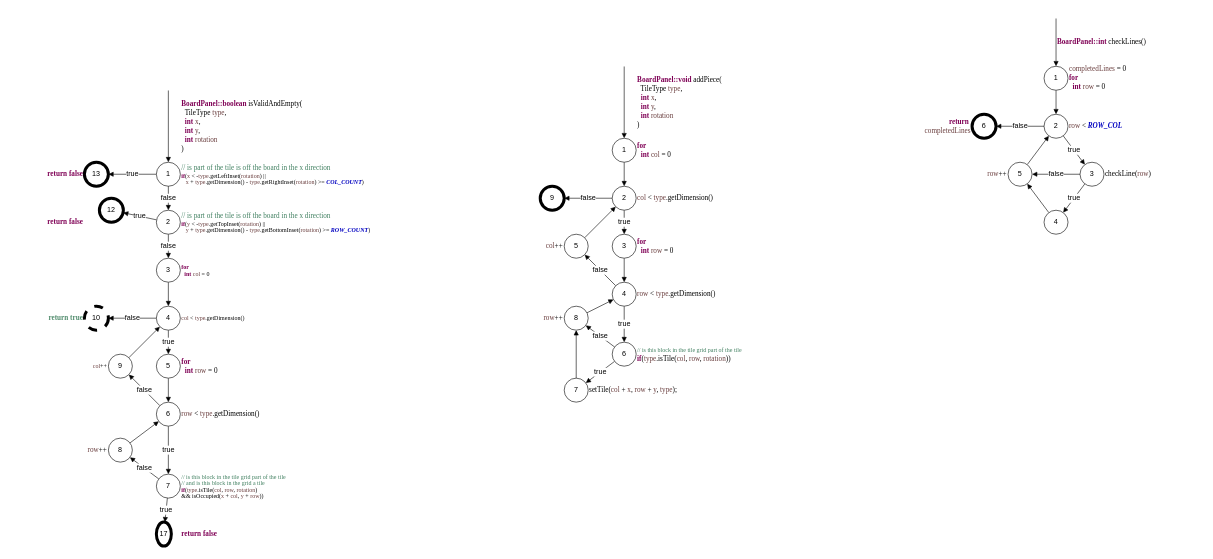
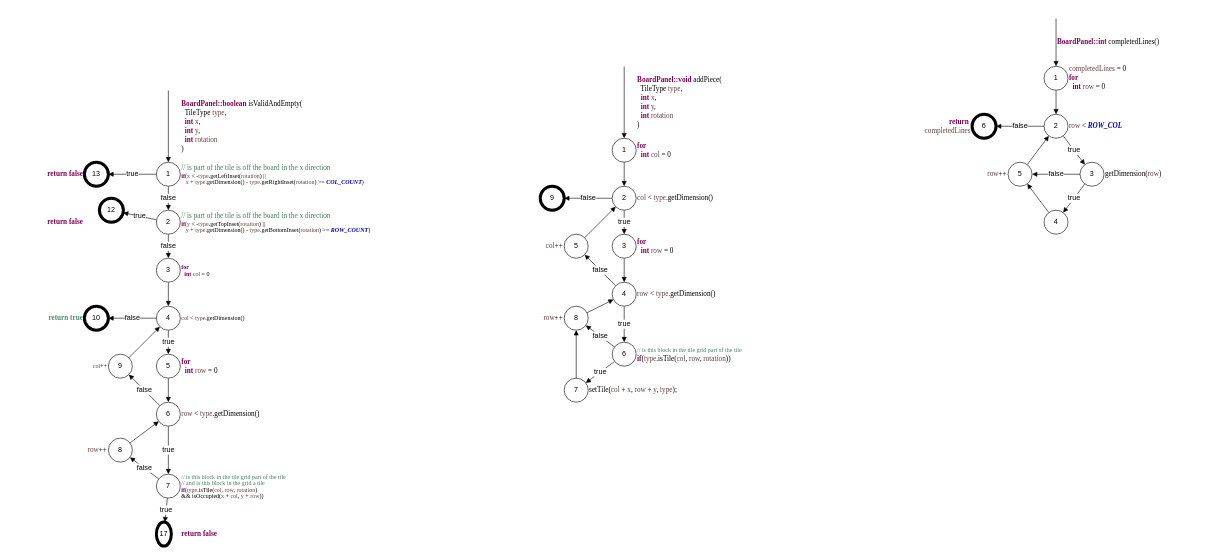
node "BoardPanel::int checkLines()": label "BoardPanel::int checkLines()" -> "BoardPanel::int completedLines()"
node "checkLine(row)": label "checkLine(row)" -> "getDimension(row)"
node "10": style dashed -> solid
